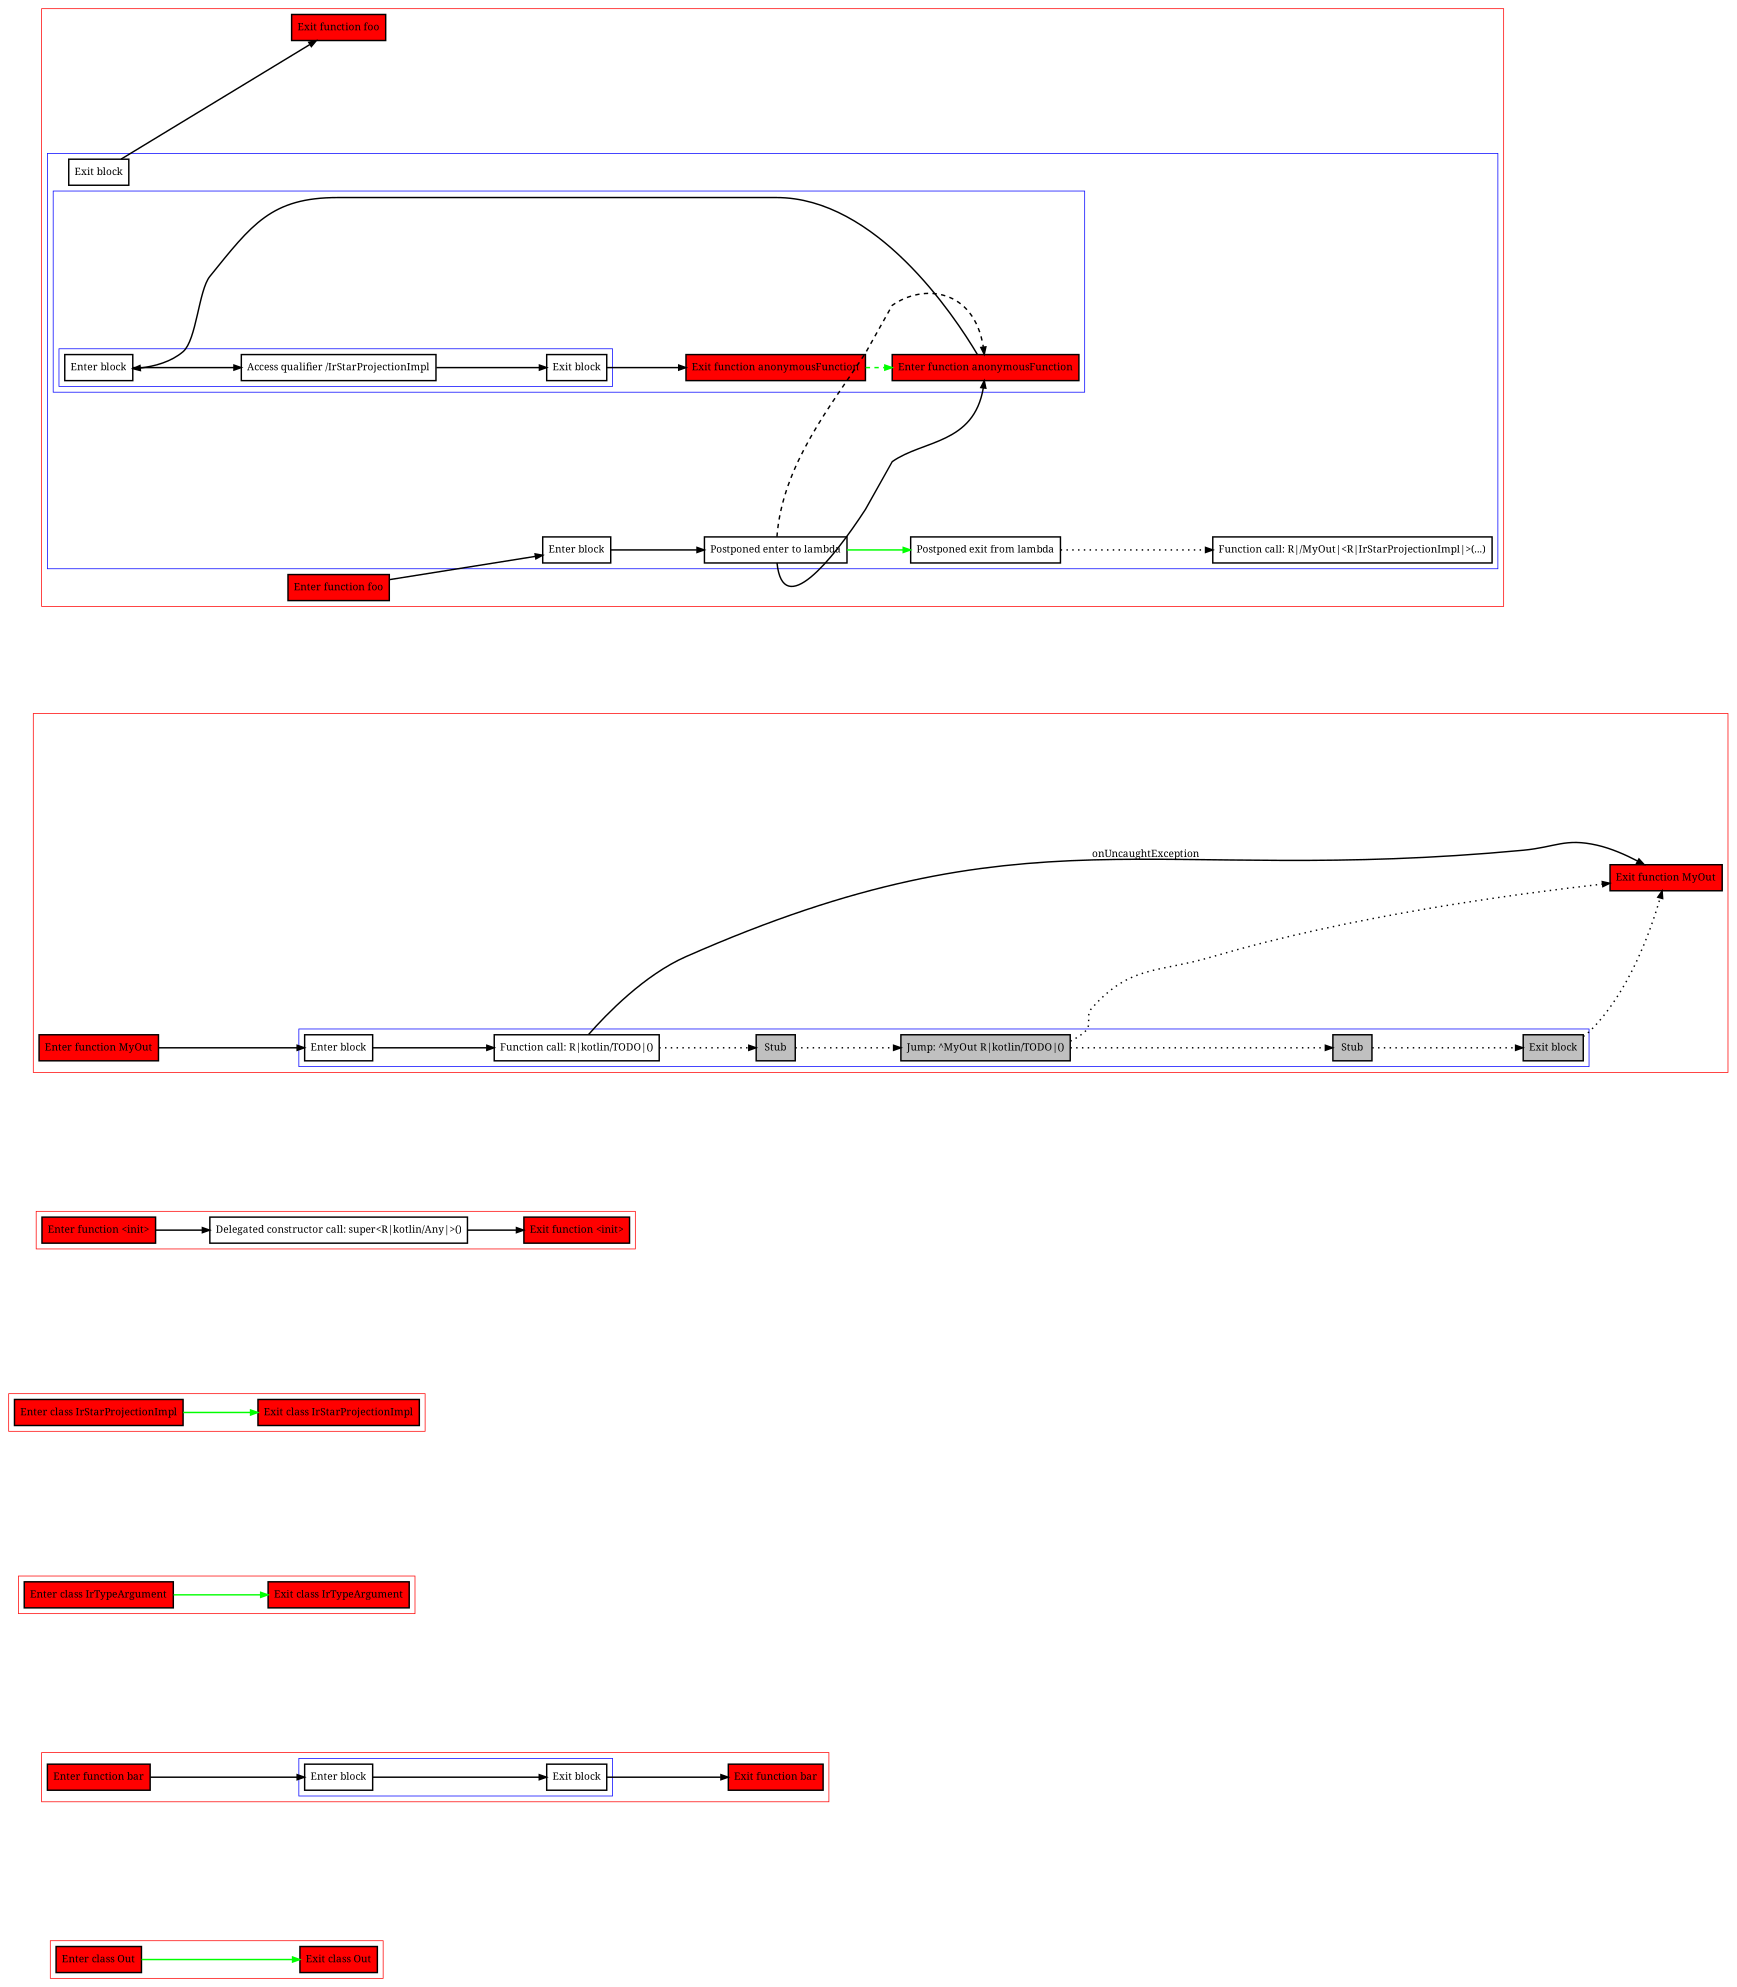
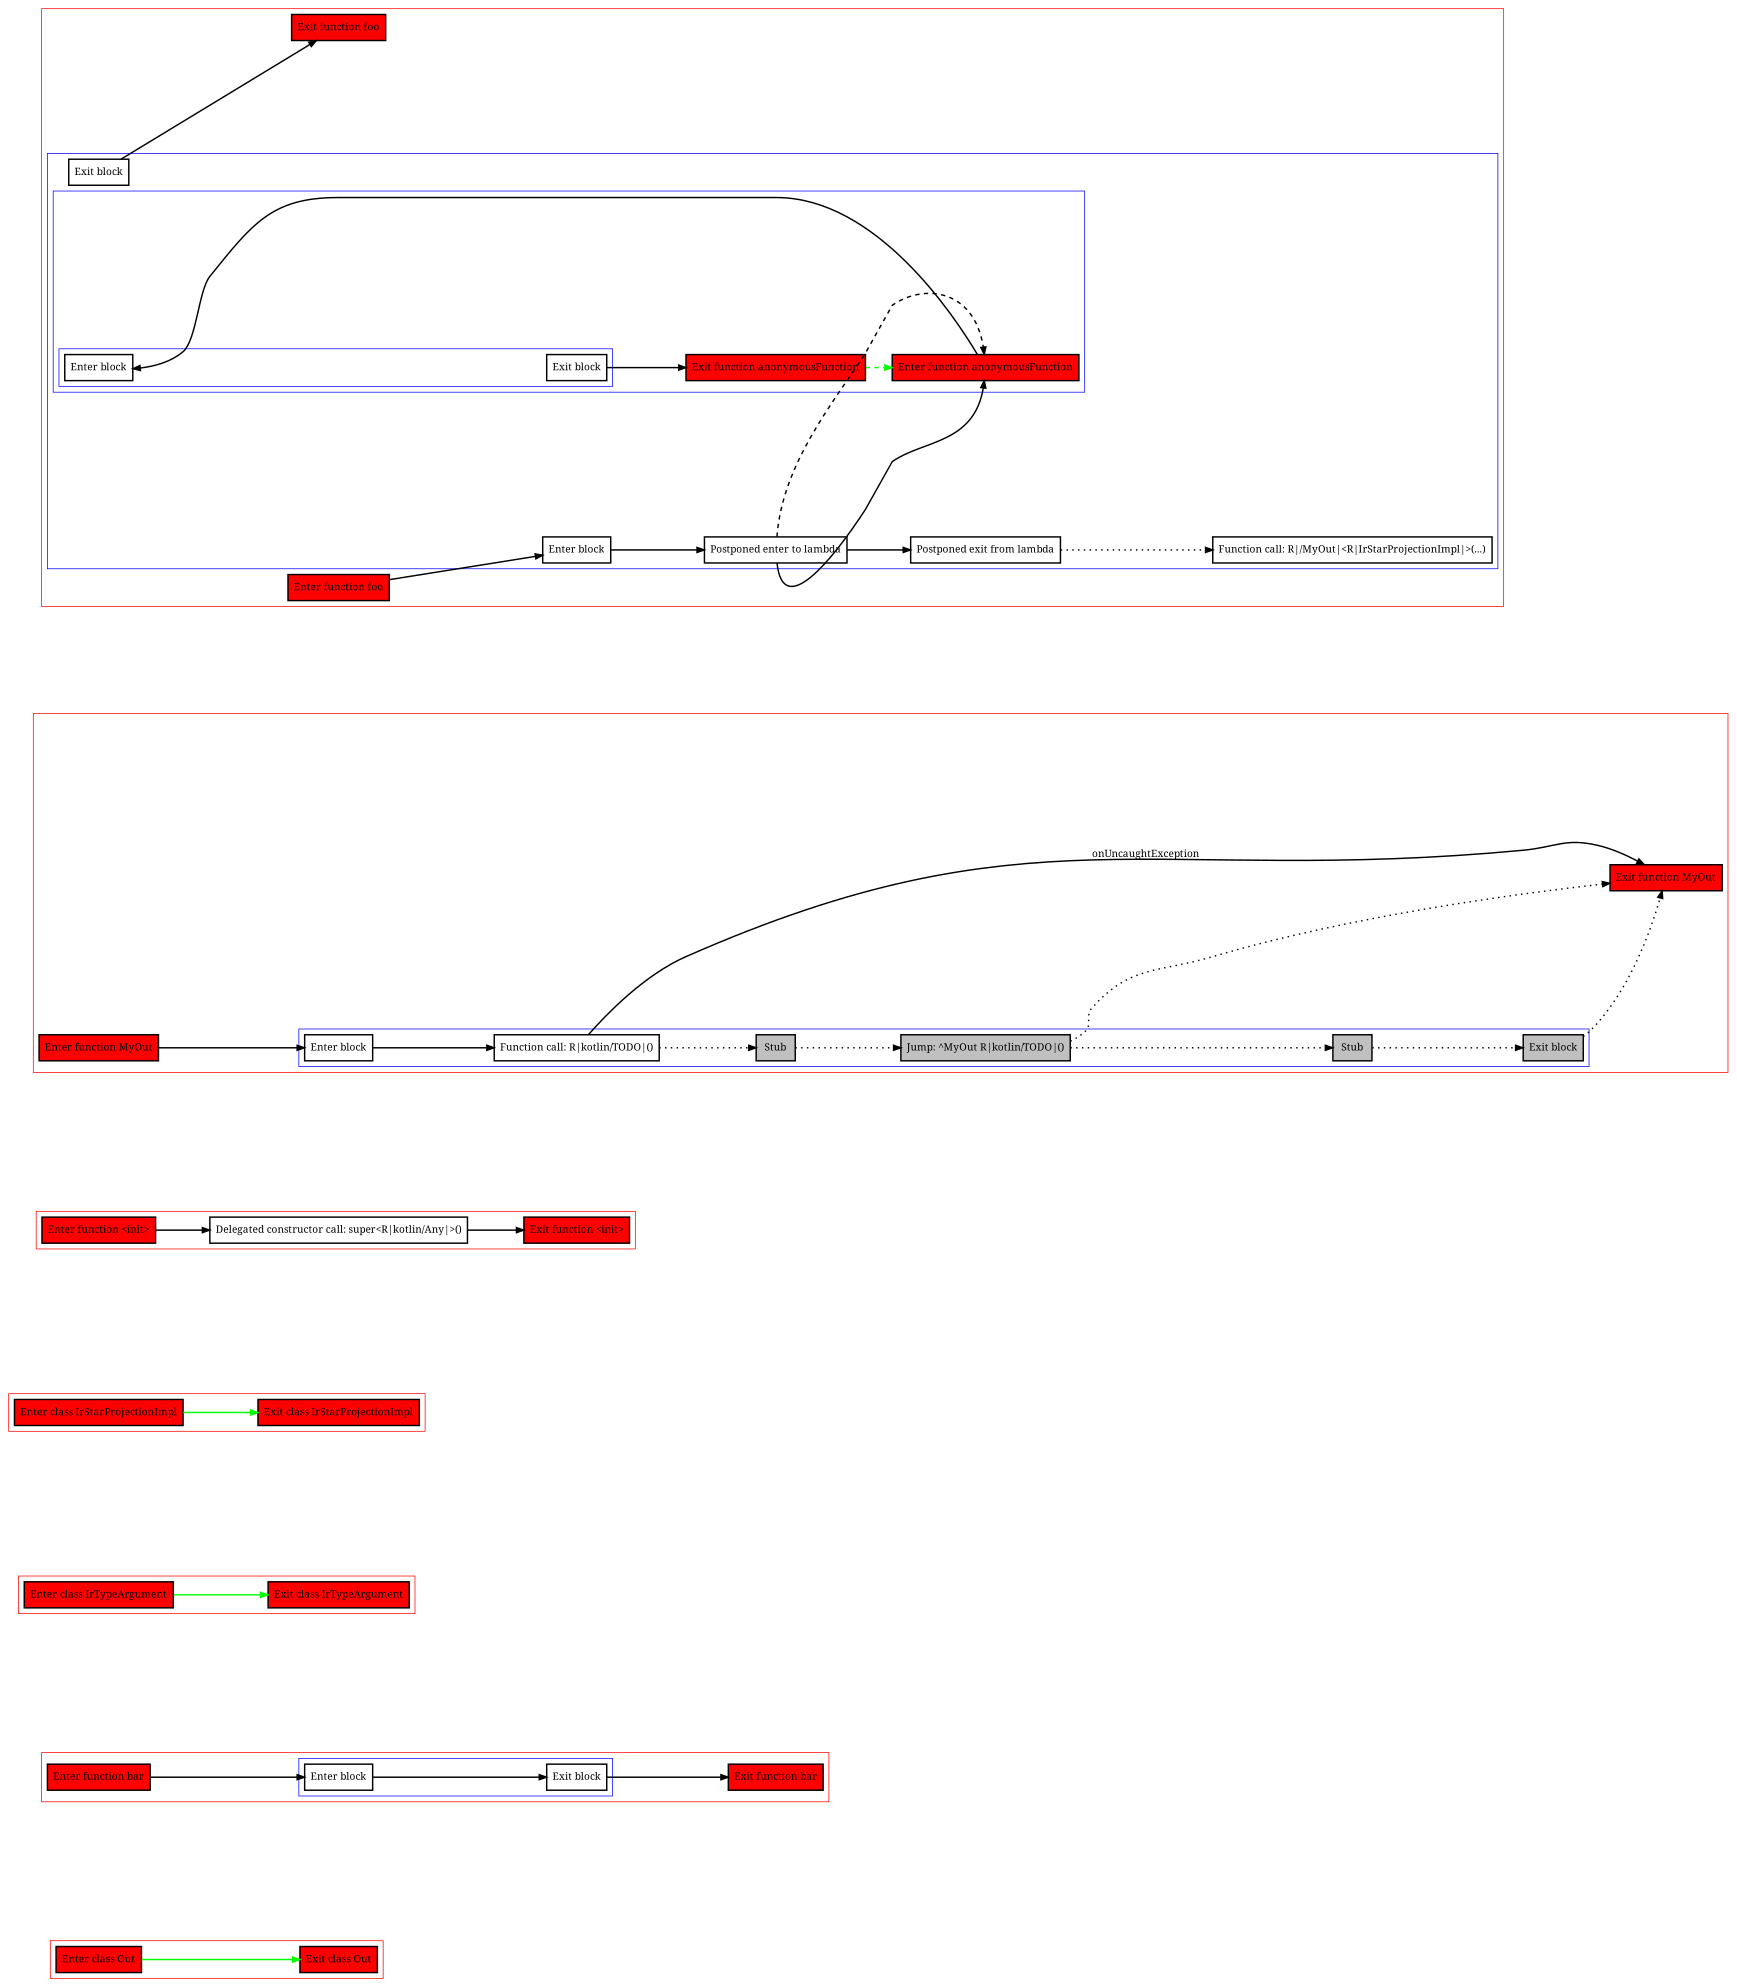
node "Access qualifier /IrStarProjectionImpl": removed
edge "Postponed enter to lambda" -> "Postponed exit from lambda": color green -> black
